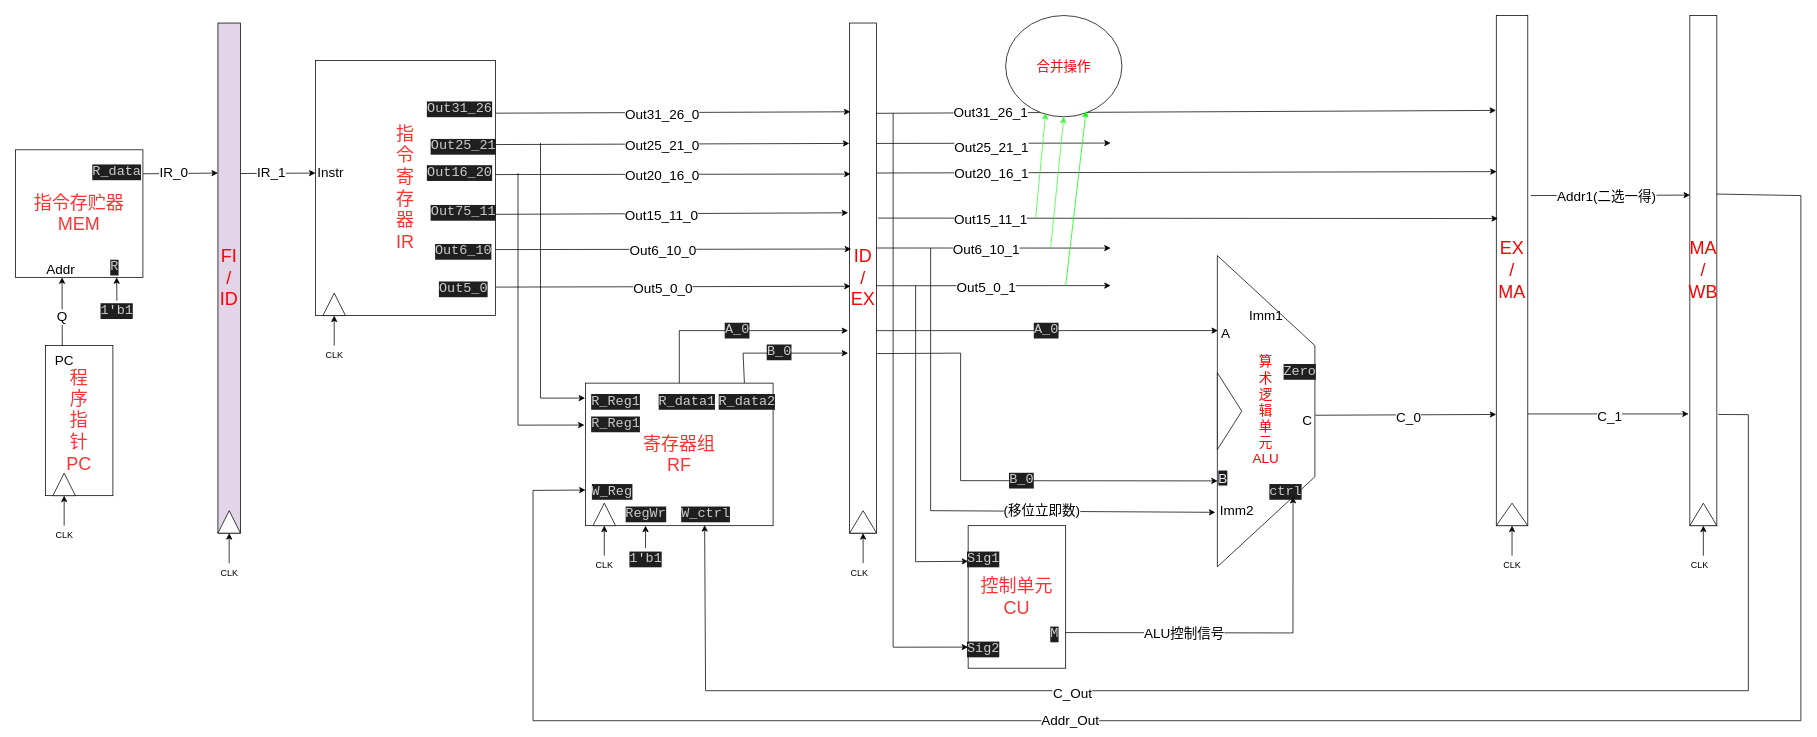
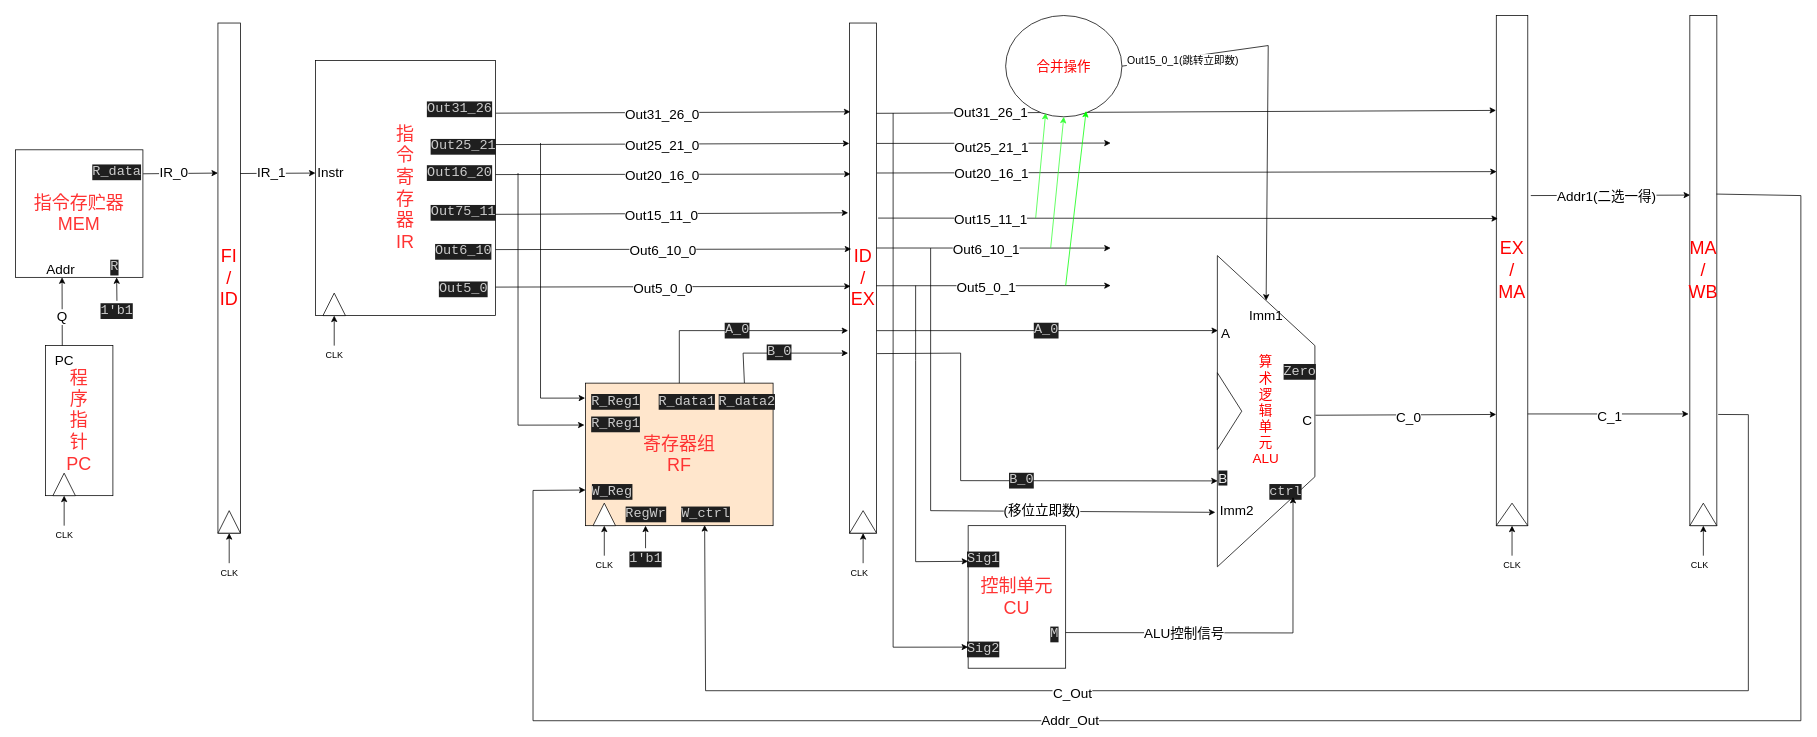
edge "合并操作" -> "算 术 逻 辑 单 元 ALU": added, label "Out15_0_1(跳转立即数)"
node "FI / ID": fillcolor #e1d5e7 -> #ffffff
node "寄存器组 RF": fillcolor #ffffff -> #ffe6cc
